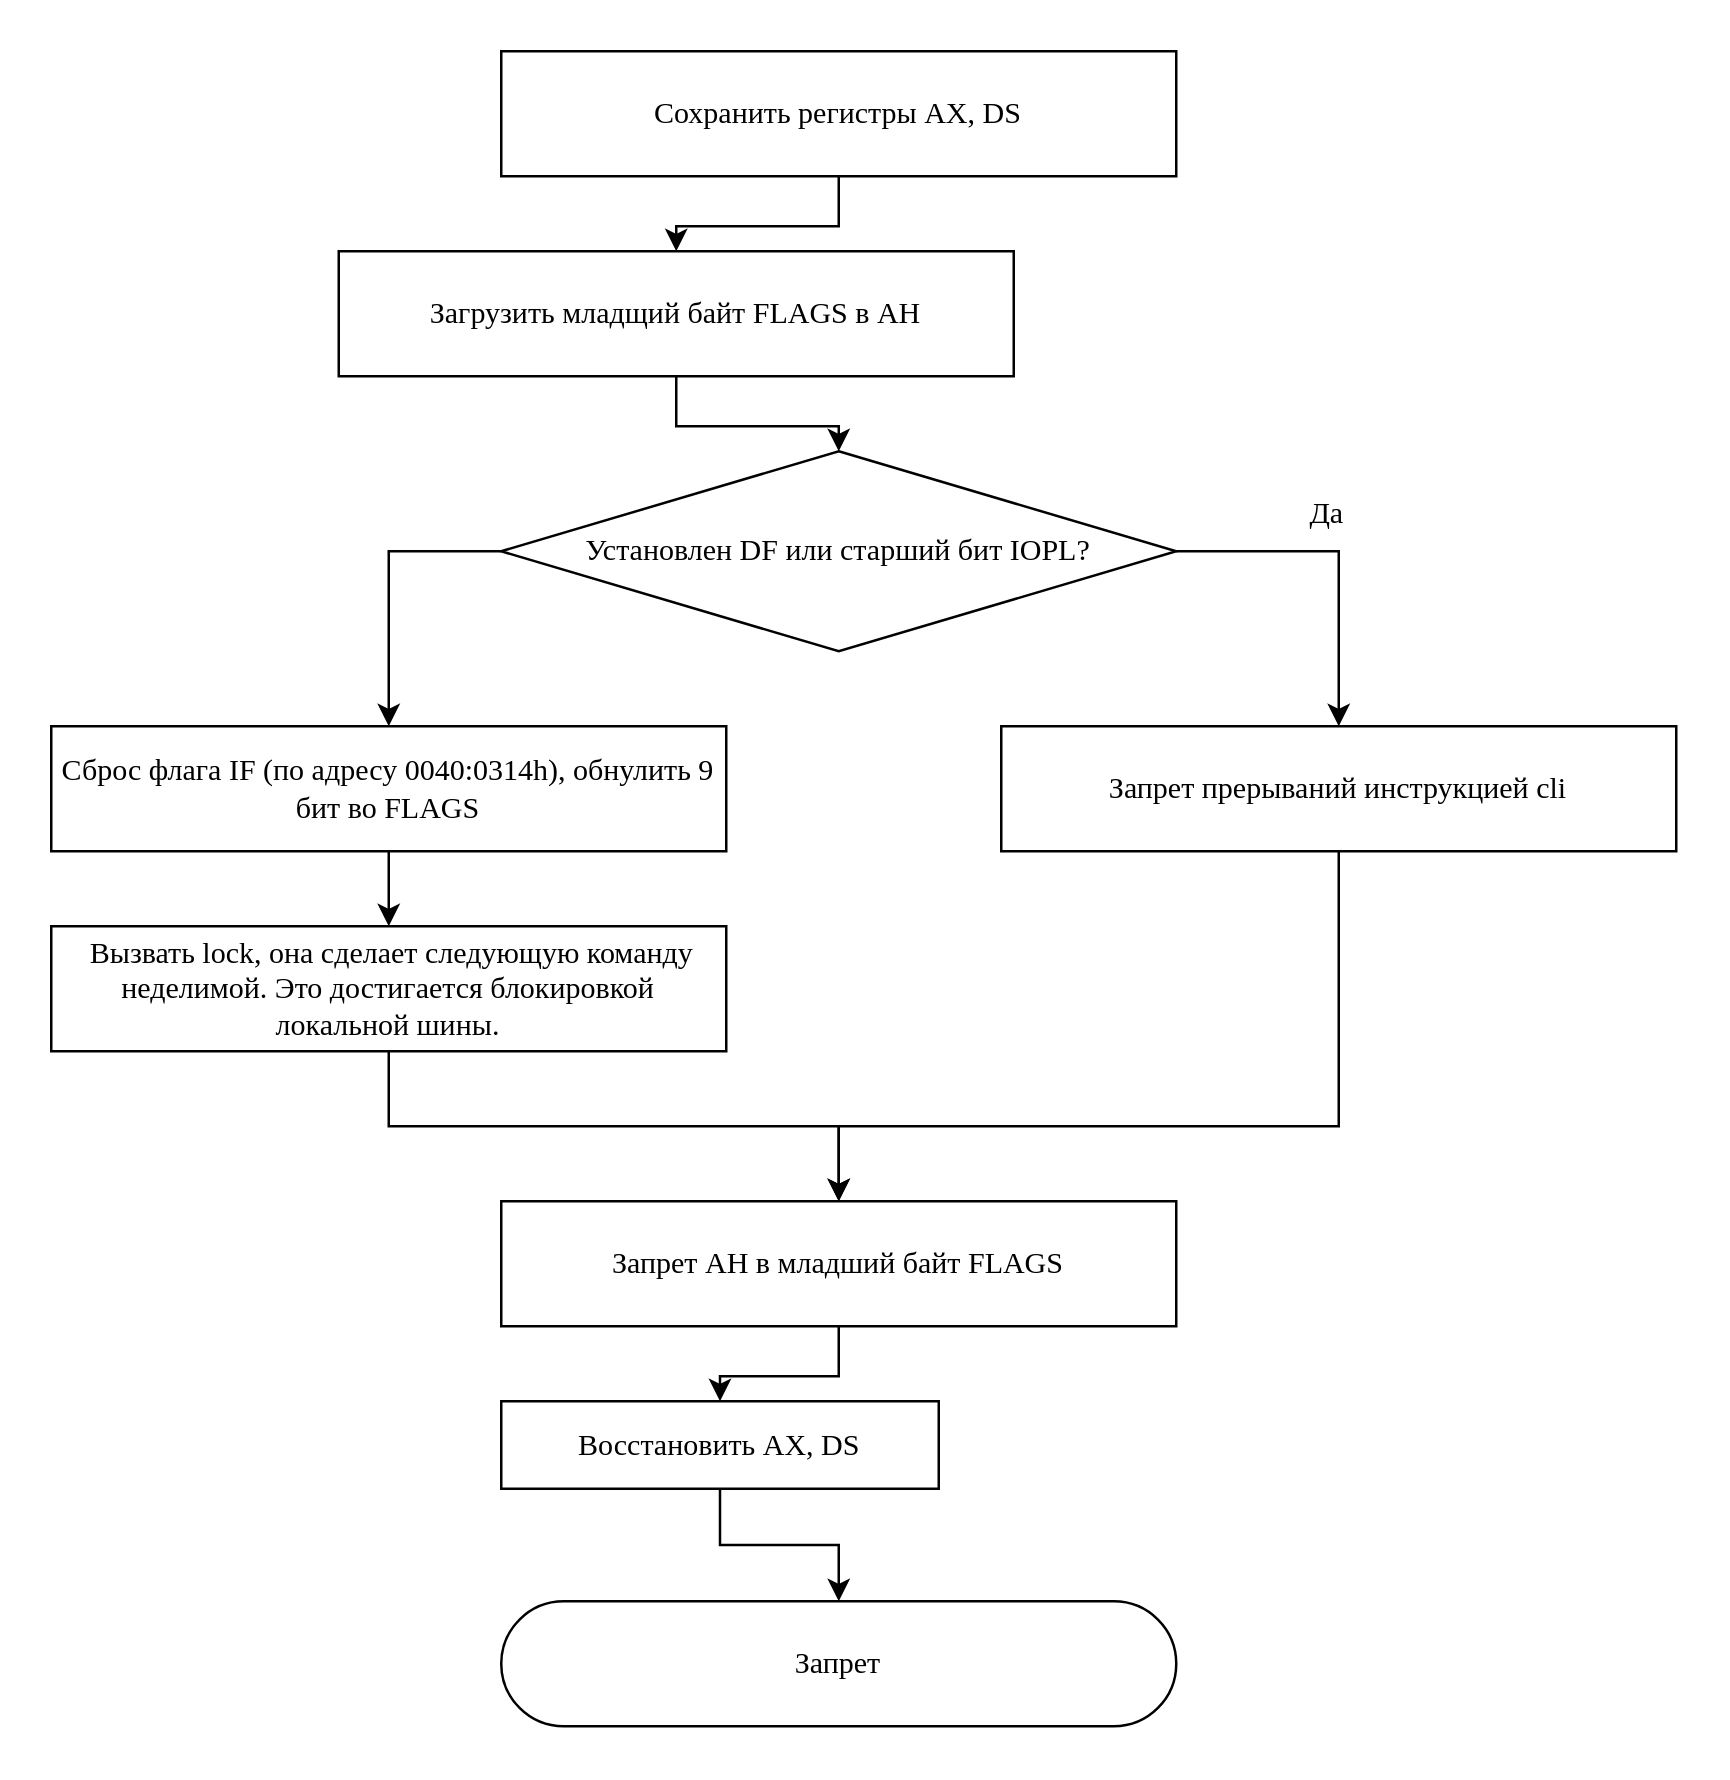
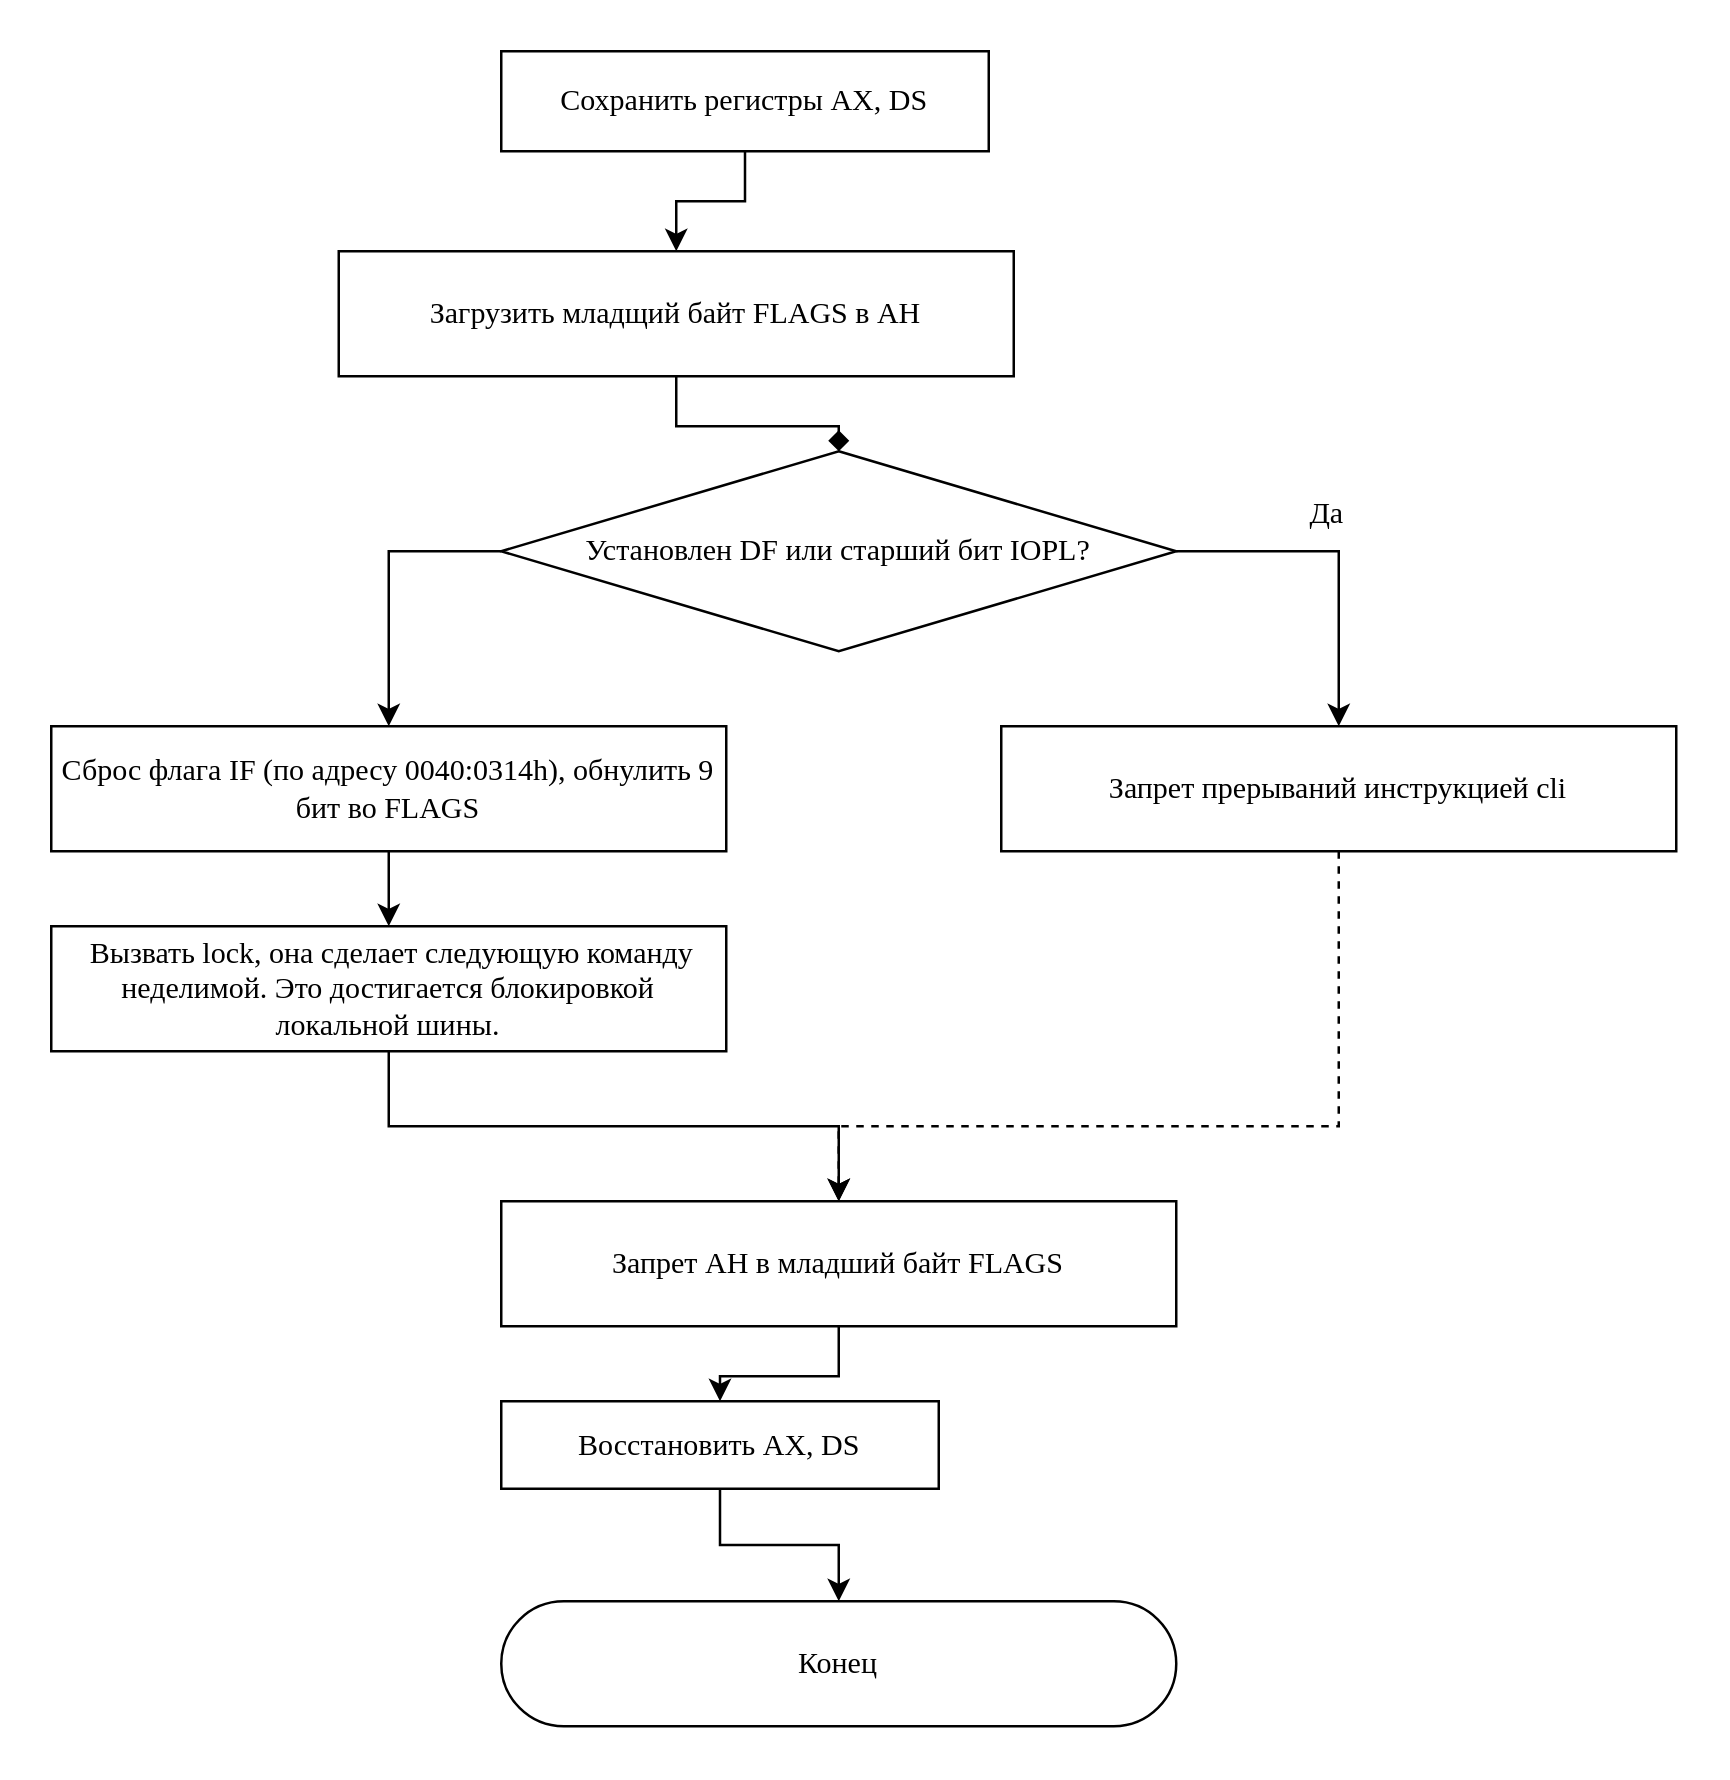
node "Сохранить регистры AX, DS": size 675x125 -> 488x100
edge "Загрузить младщий байт FLAGS в AH" -> "Установлен DF или старший бит IOPL?": arrowhead classic -> diamond
edge "Запрет прерываний инструкцией cli" -> "Запрет AH в младший байт FLAGS": style solid -> dashed
node "Запрет": label "Запрет" -> "Конец"
